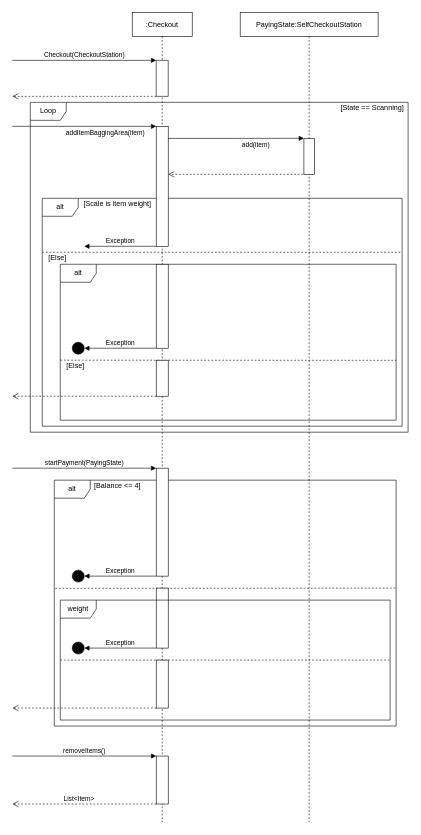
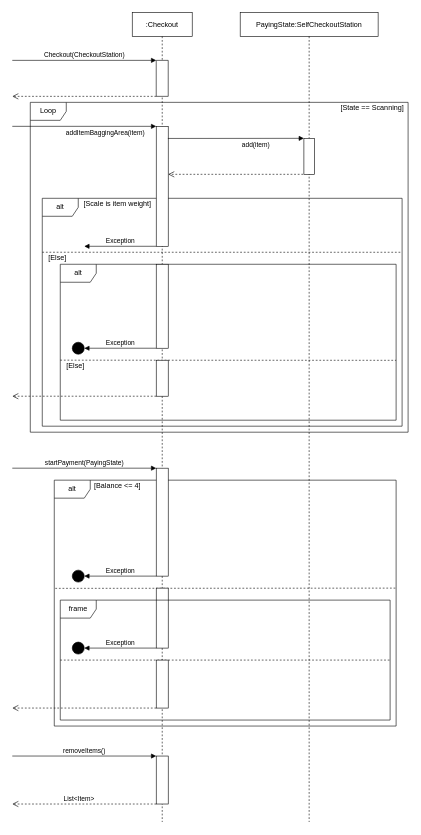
node "weight": label "weight" -> "frame"
